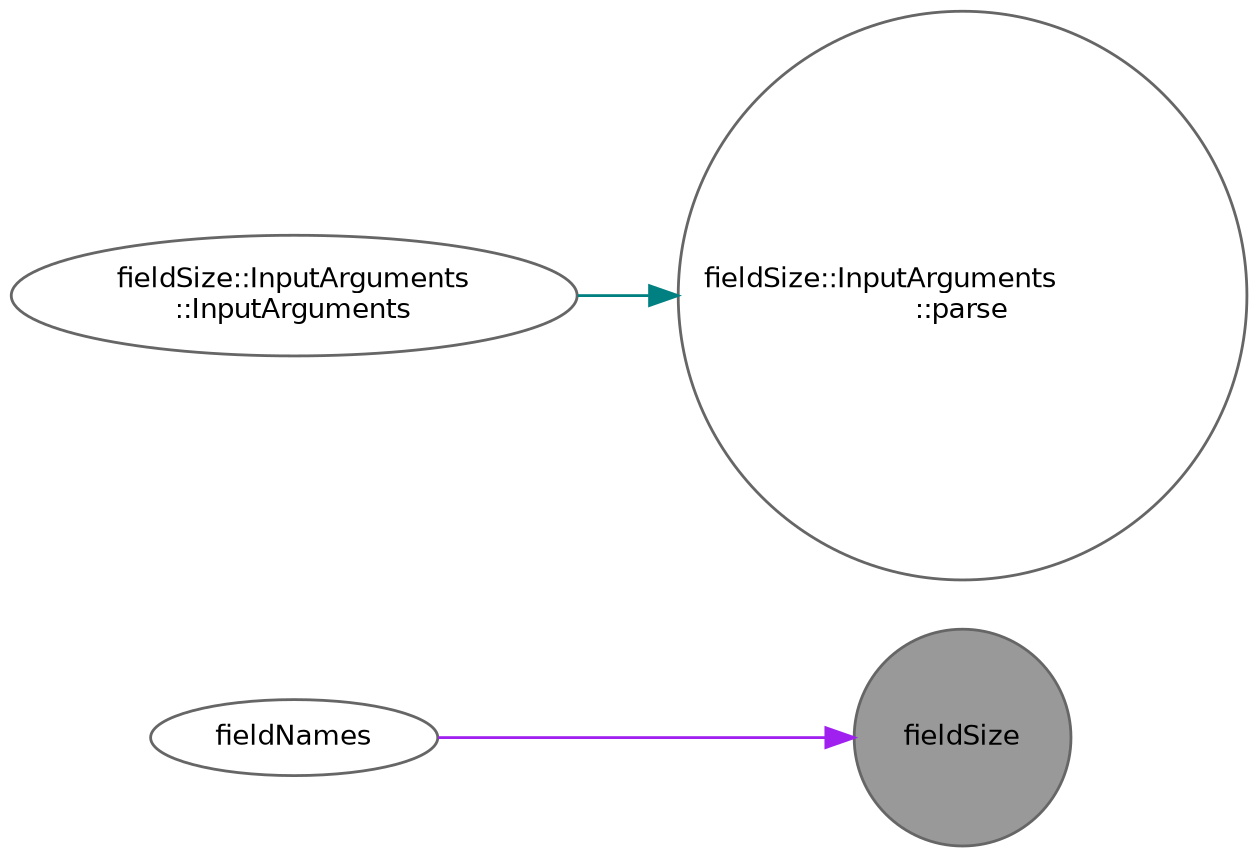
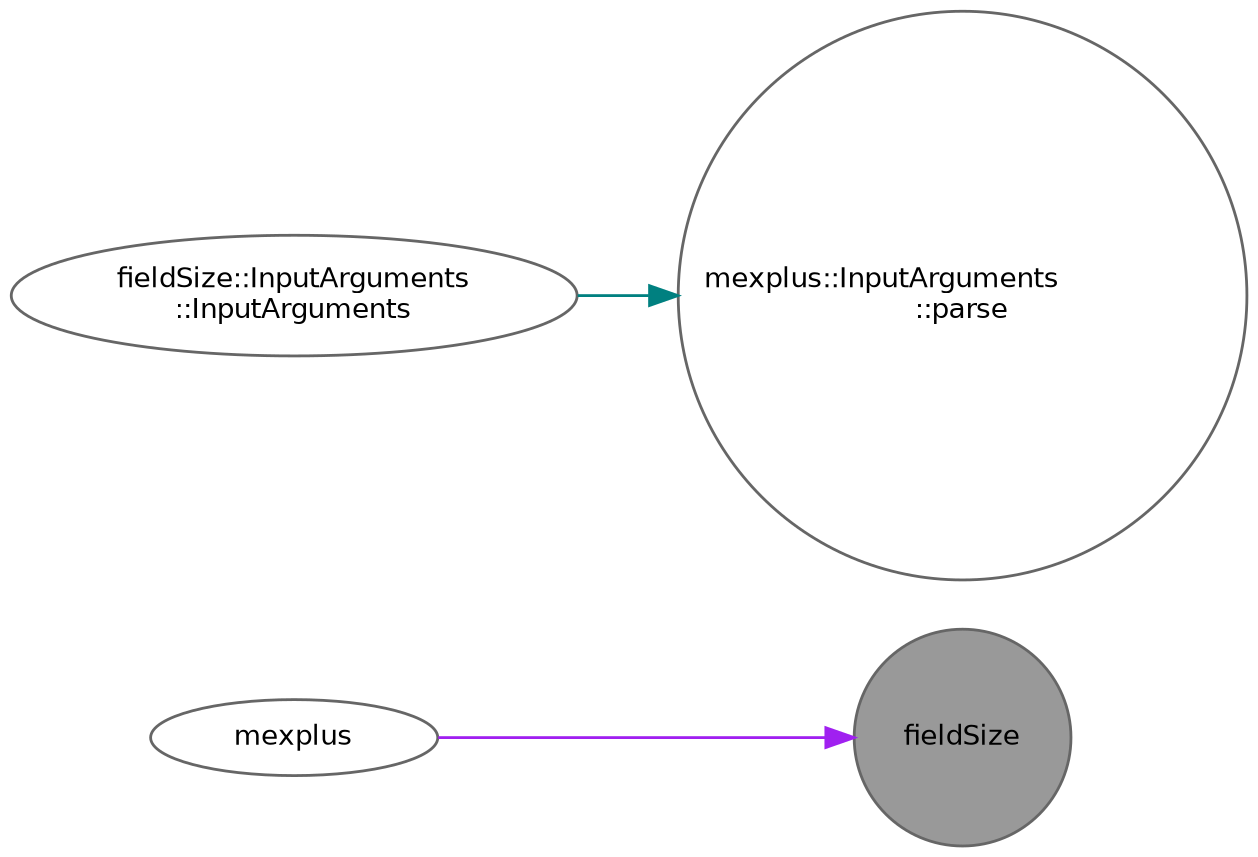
node "fieldSize::InputArguments ::parse": label "fieldSize::InputArguments ::parse" -> "mexplus::InputArguments ::parse"
node "fieldNames": label "fieldNames" -> "mexplus"
